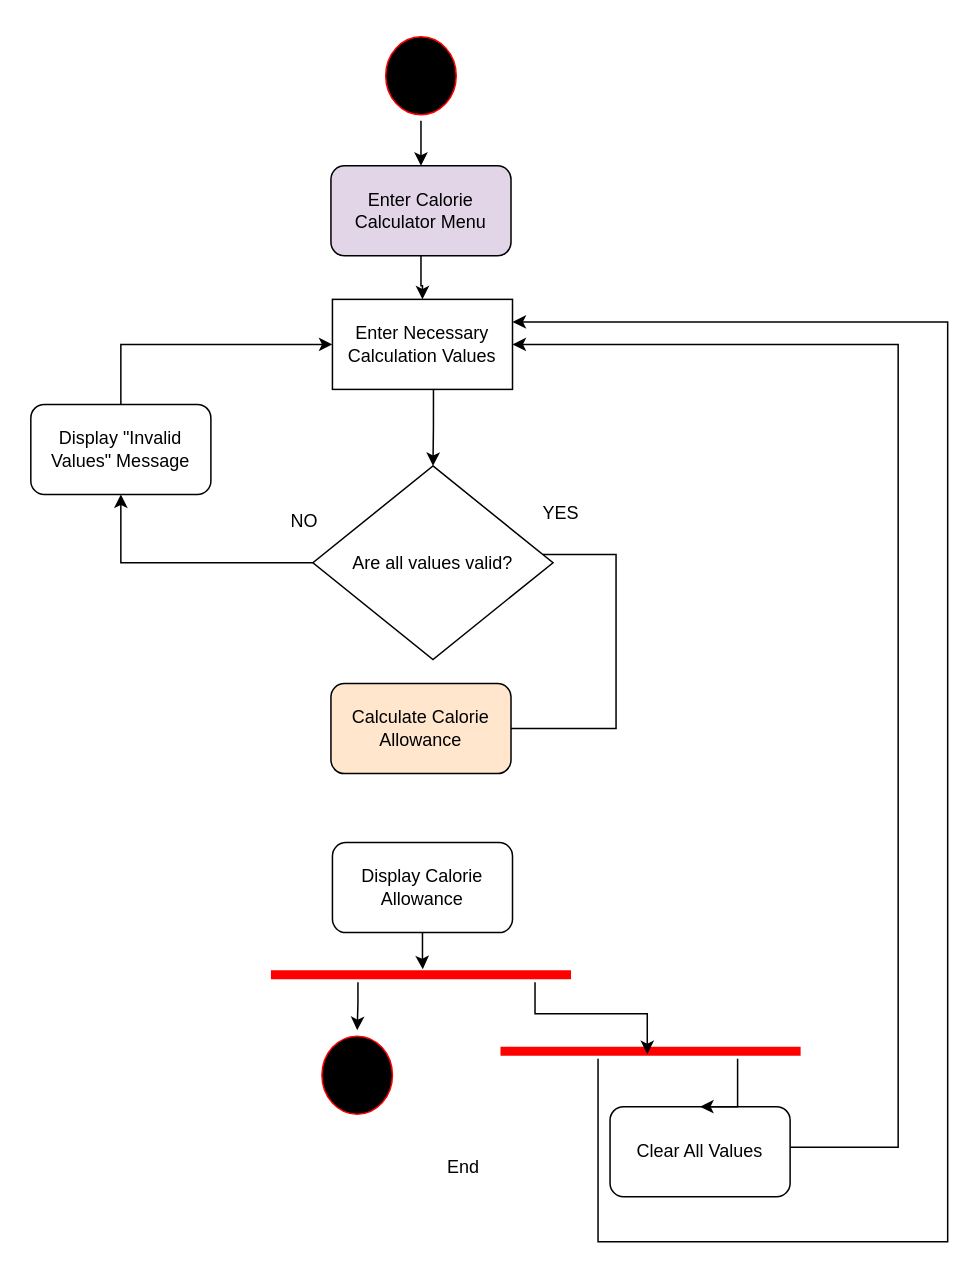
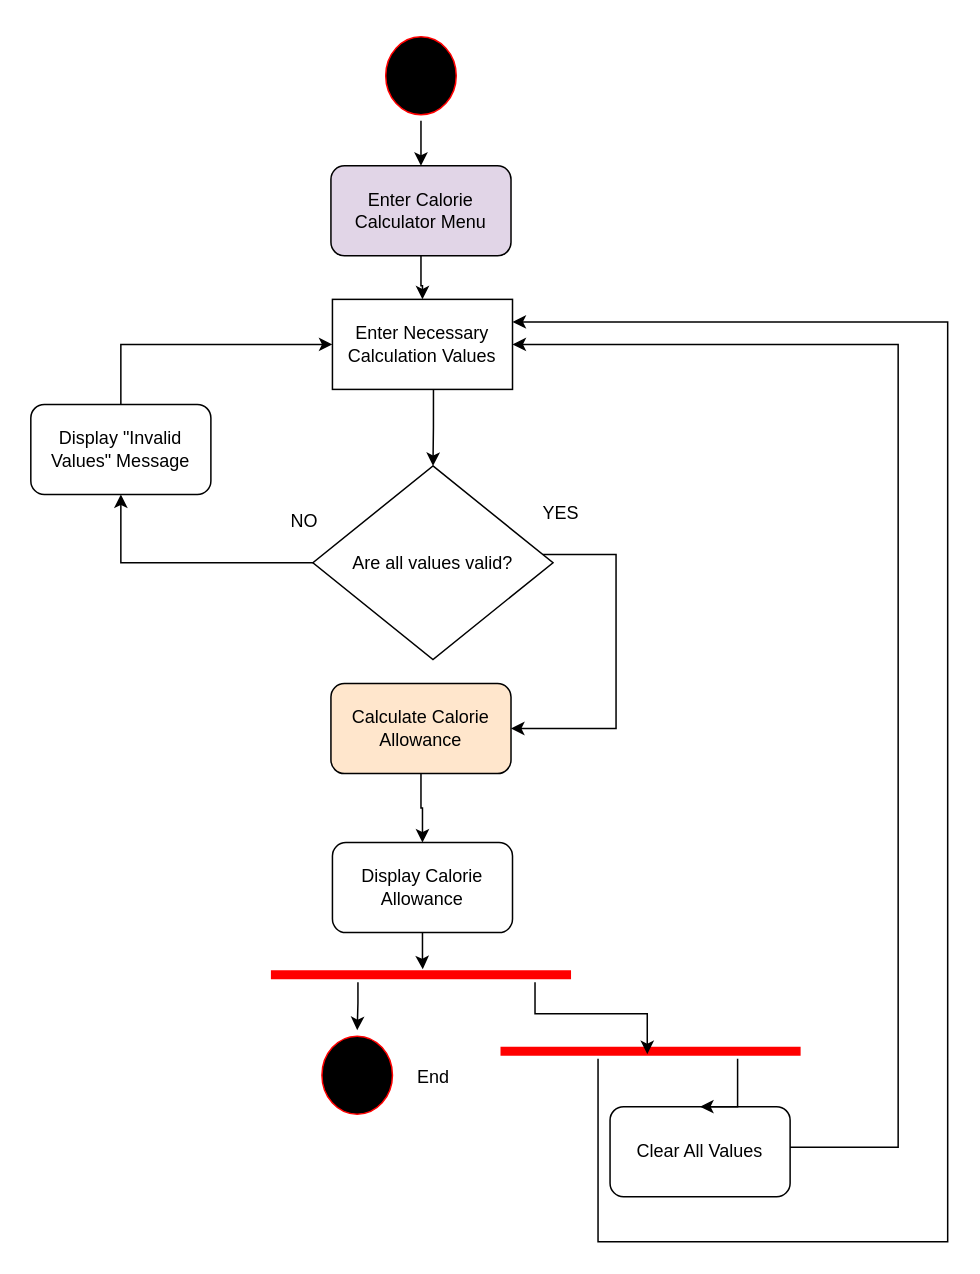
edge "Are all values valid?" -- "Calculate Calorie Allowance": arrowhead none -> classic
edge "Calculate Calorie Allowance" -> "Display Calorie Allowance": added
node "End": moved (463, 1168) -> (433, 1078)
